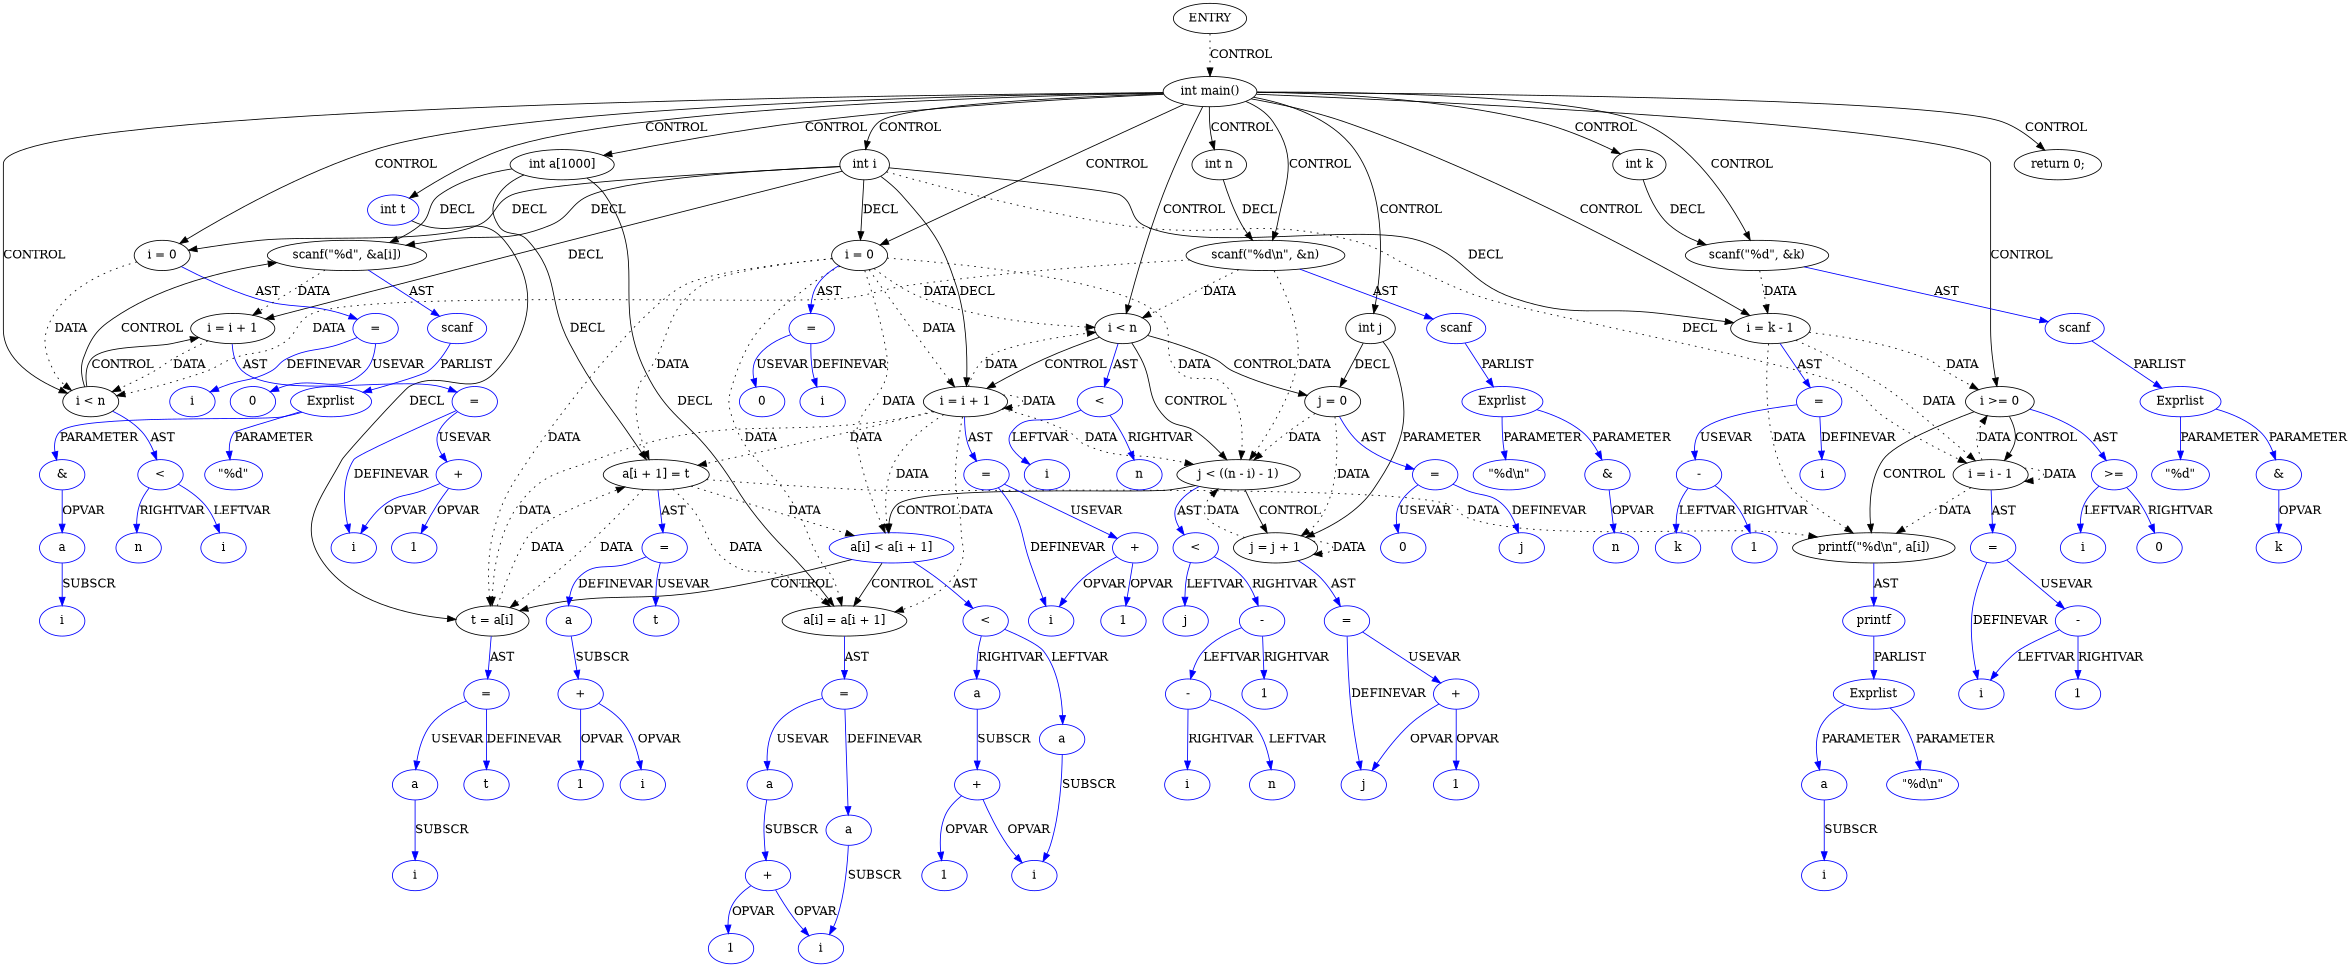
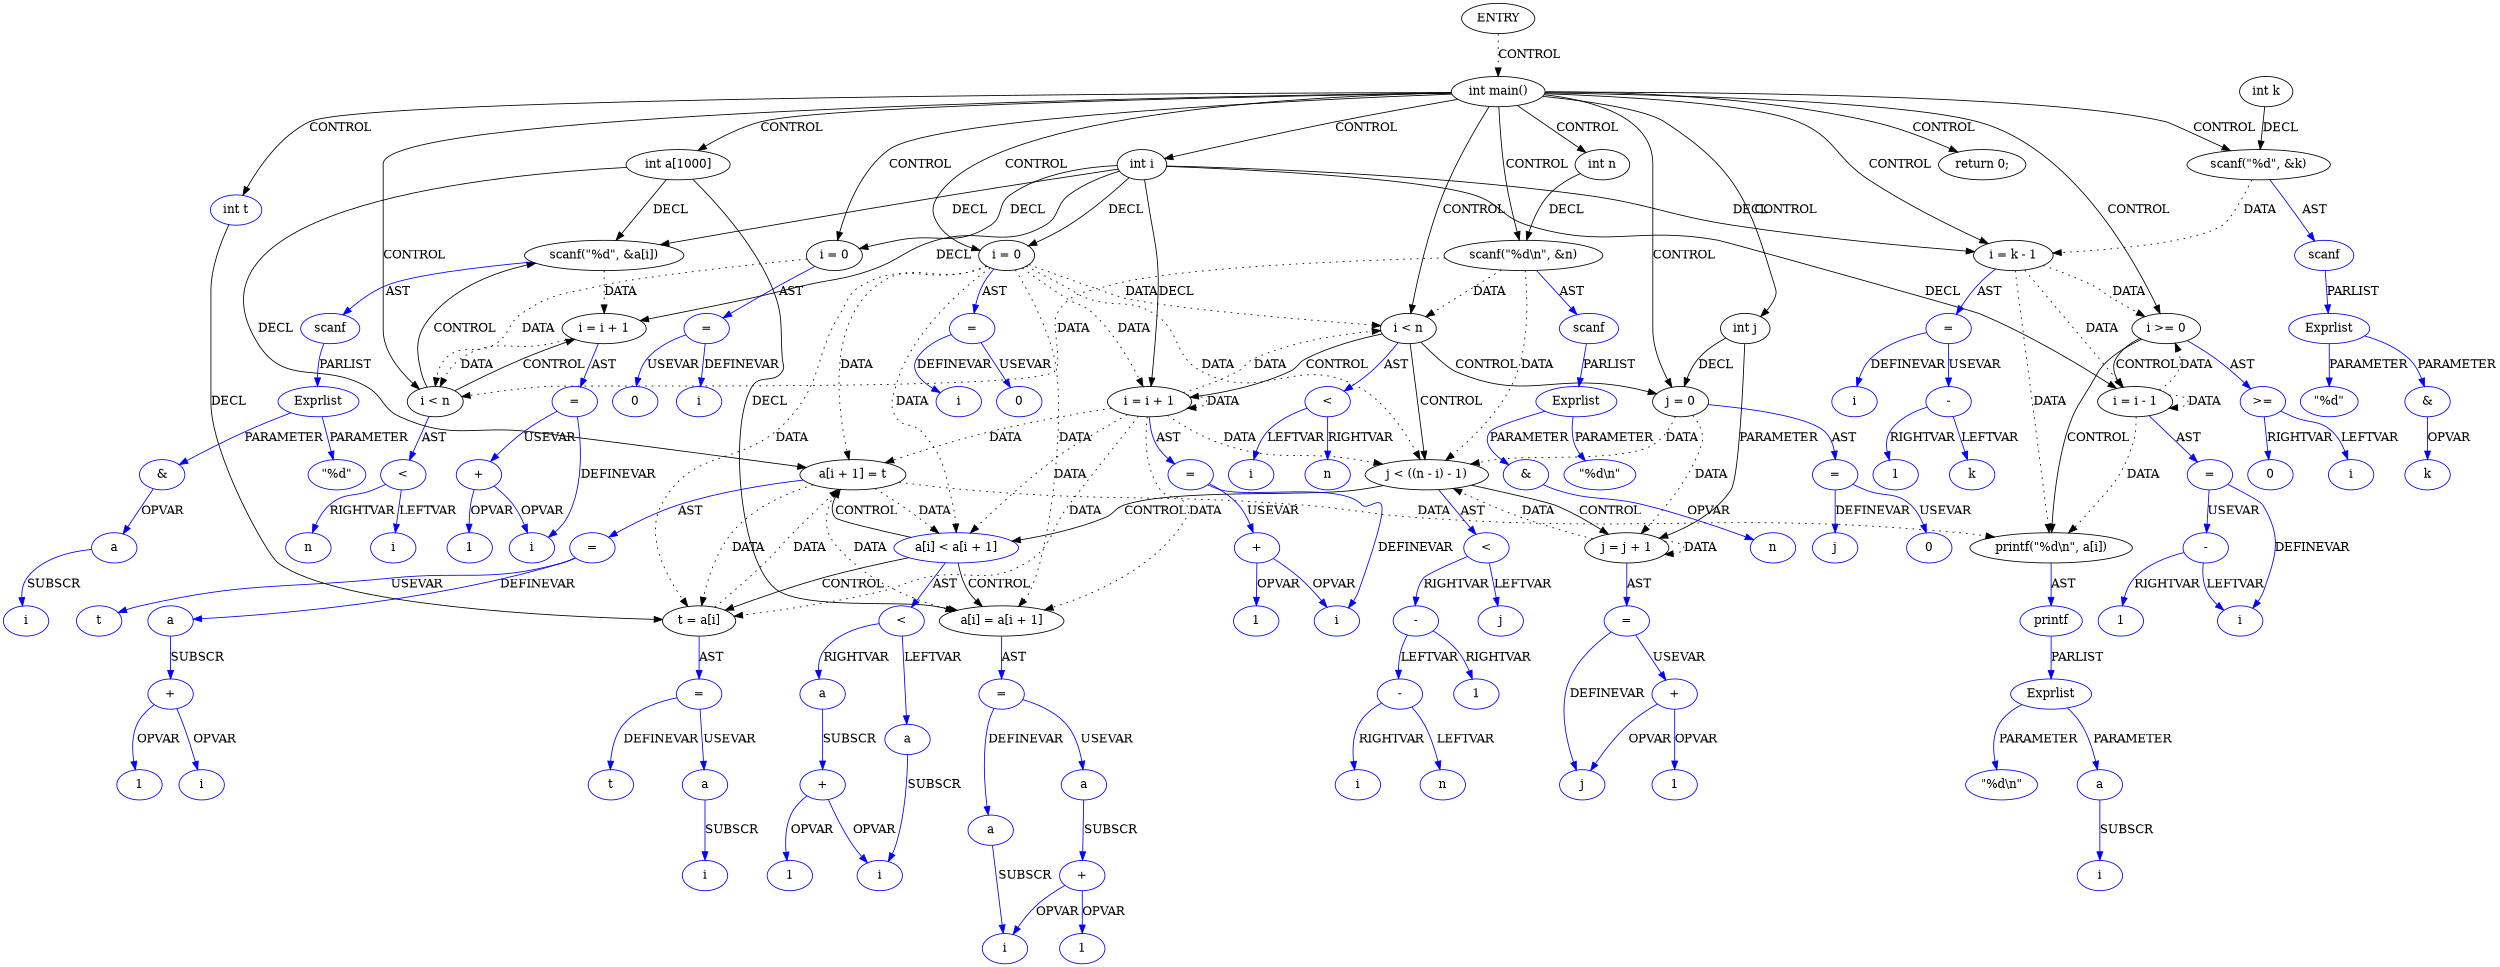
edge "int main()" -> "int k": now "int main()" -> "j = 0"
edge "int i" -> "i = i - 1": style dotted -> solid
edge "a[i] < a[i + 1]" -> "a[i + 1] = t": added, label "CONTROL"
